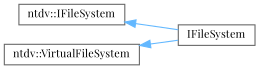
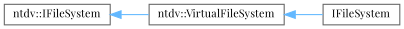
edge "IFileSystem" -> "ntdv::IFileSystem": now "ntdv::VirtualFileSystem" -> "ntdv::IFileSystem"
